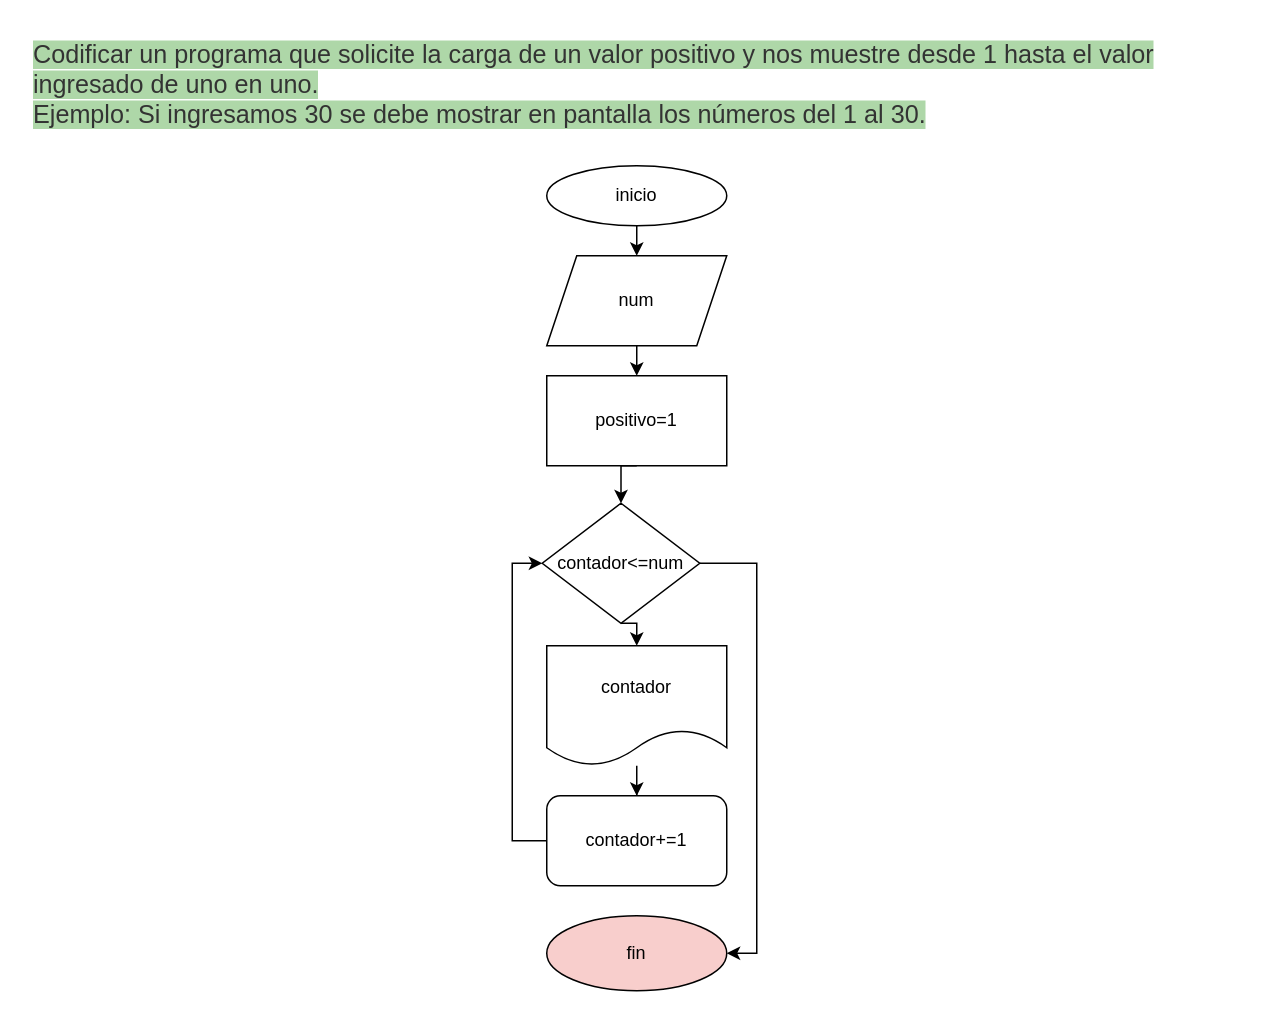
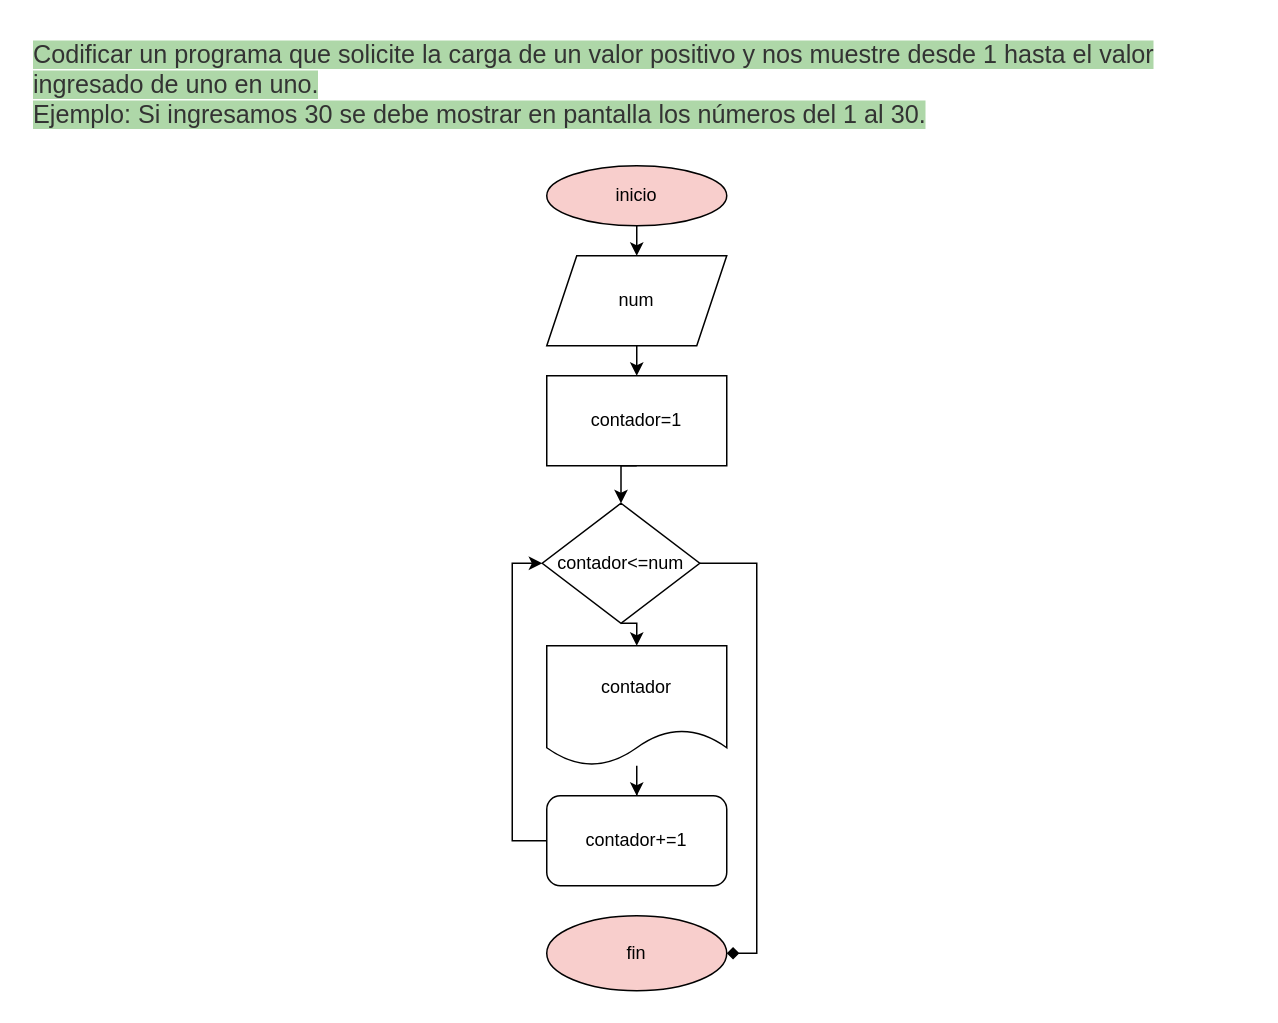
node "inicio": fillcolor #ffffff -> #f8cecc
node "positivo=1": label "positivo=1" -> "contador=1"
edge "contador<=num" -> "fin": arrowhead classic -> diamond
